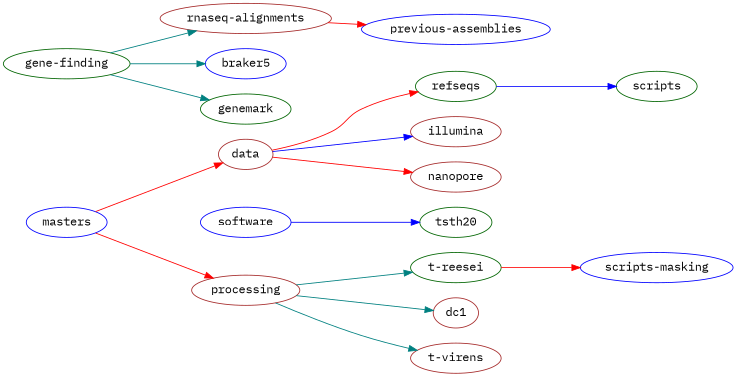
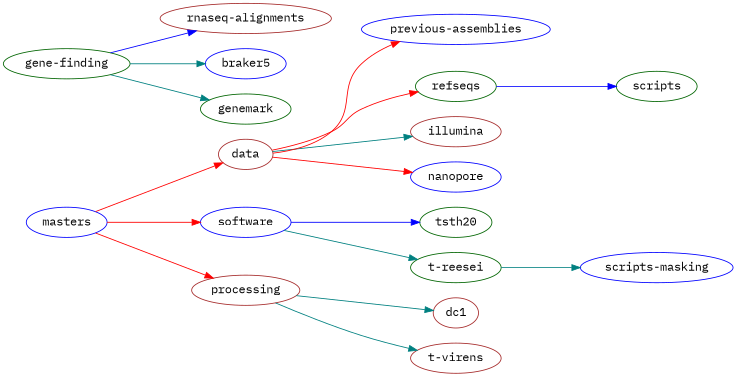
edge "rnaseq-alignments" -> "previous-assemblies": now "data" -> "previous-assemblies"
edge "gene-finding" -> "rnaseq-alignments": color teal -> blue
edge "data" -> "illumina": color blue -> teal
node "nanopore": color brown -> blue
edge "masters" -> "software": added
edge "t-reesei" -> "scripts-masking": color red -> teal
edge "processing" -> "t-reesei": now "software" -> "t-reesei"
